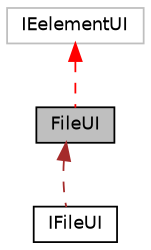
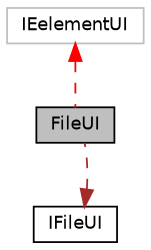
edge "IFileUI" -> "FileUI": reversed
